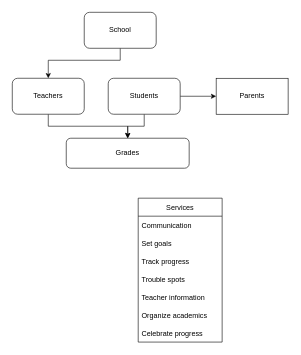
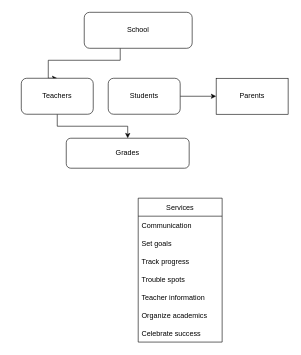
node "School": size 72x36 -> 108x36
node "Teachers": moved (48, 96) -> (57, 96)
edge "Students" -> "Grades": removed
node "Celebrate progress": label "Celebrate progress" -> "Celebrate success"
